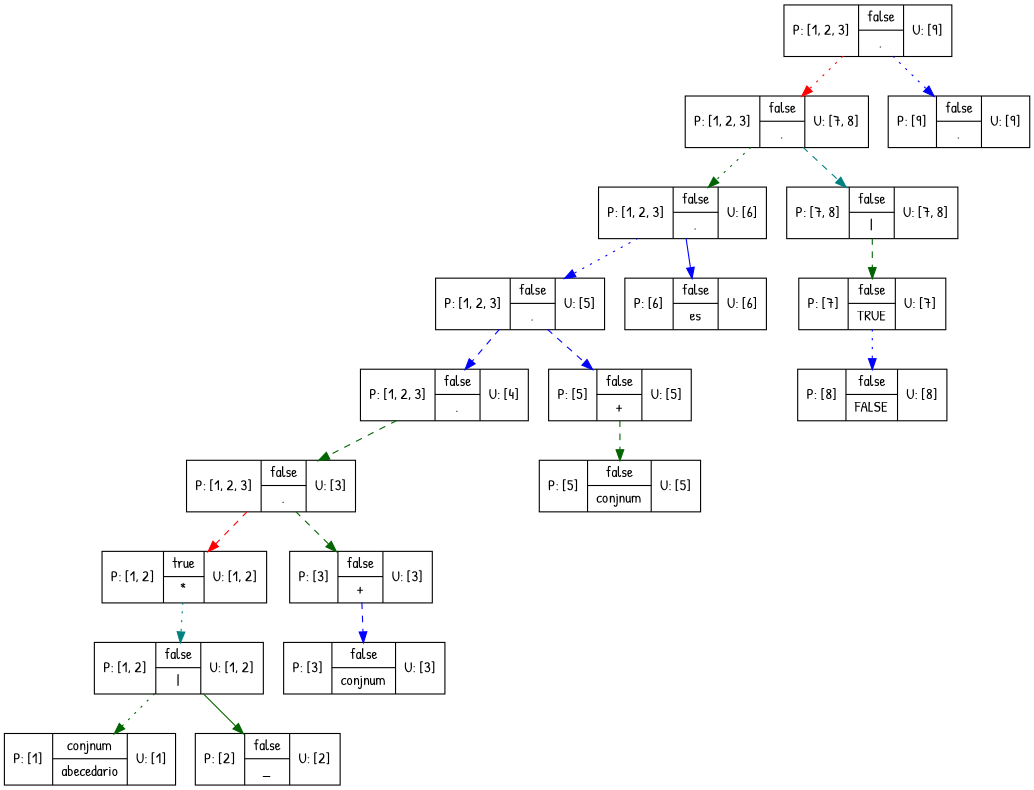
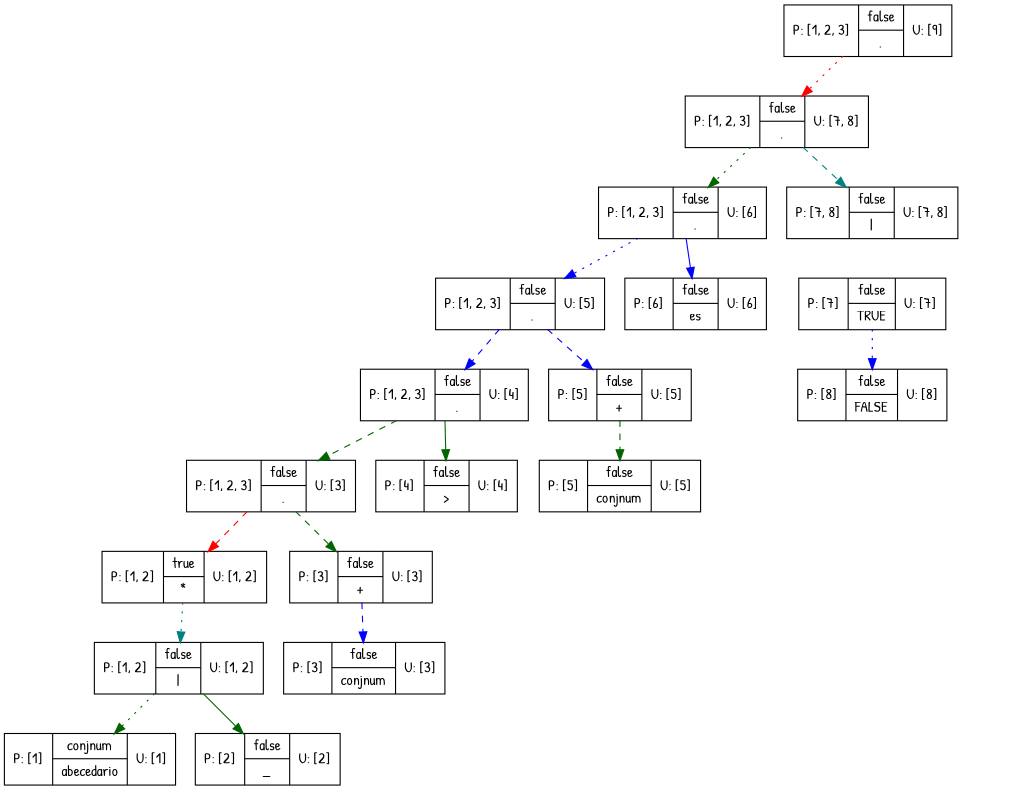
node "P: [9]": removed
edge "P: [7, 8]" -> "P: [7]": removed
node "P: [4]": added
